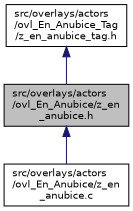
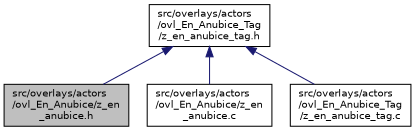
node "src/overlays/actors /ovl_En_Anubice_Tag /z_en_anubice_tag.c": added
edge "src/overlays/actors /ovl_En_Anubice/z_en _anubice.c" -> "src/overlays/actors /ovl_En_Anubice/z_en _anubice.h": now "src/overlays/actors /ovl_En_Anubice/z_en _anubice.c" -> "src/overlays/actors /ovl_En_Anubice_Tag /z_en_anubice_tag.h"
